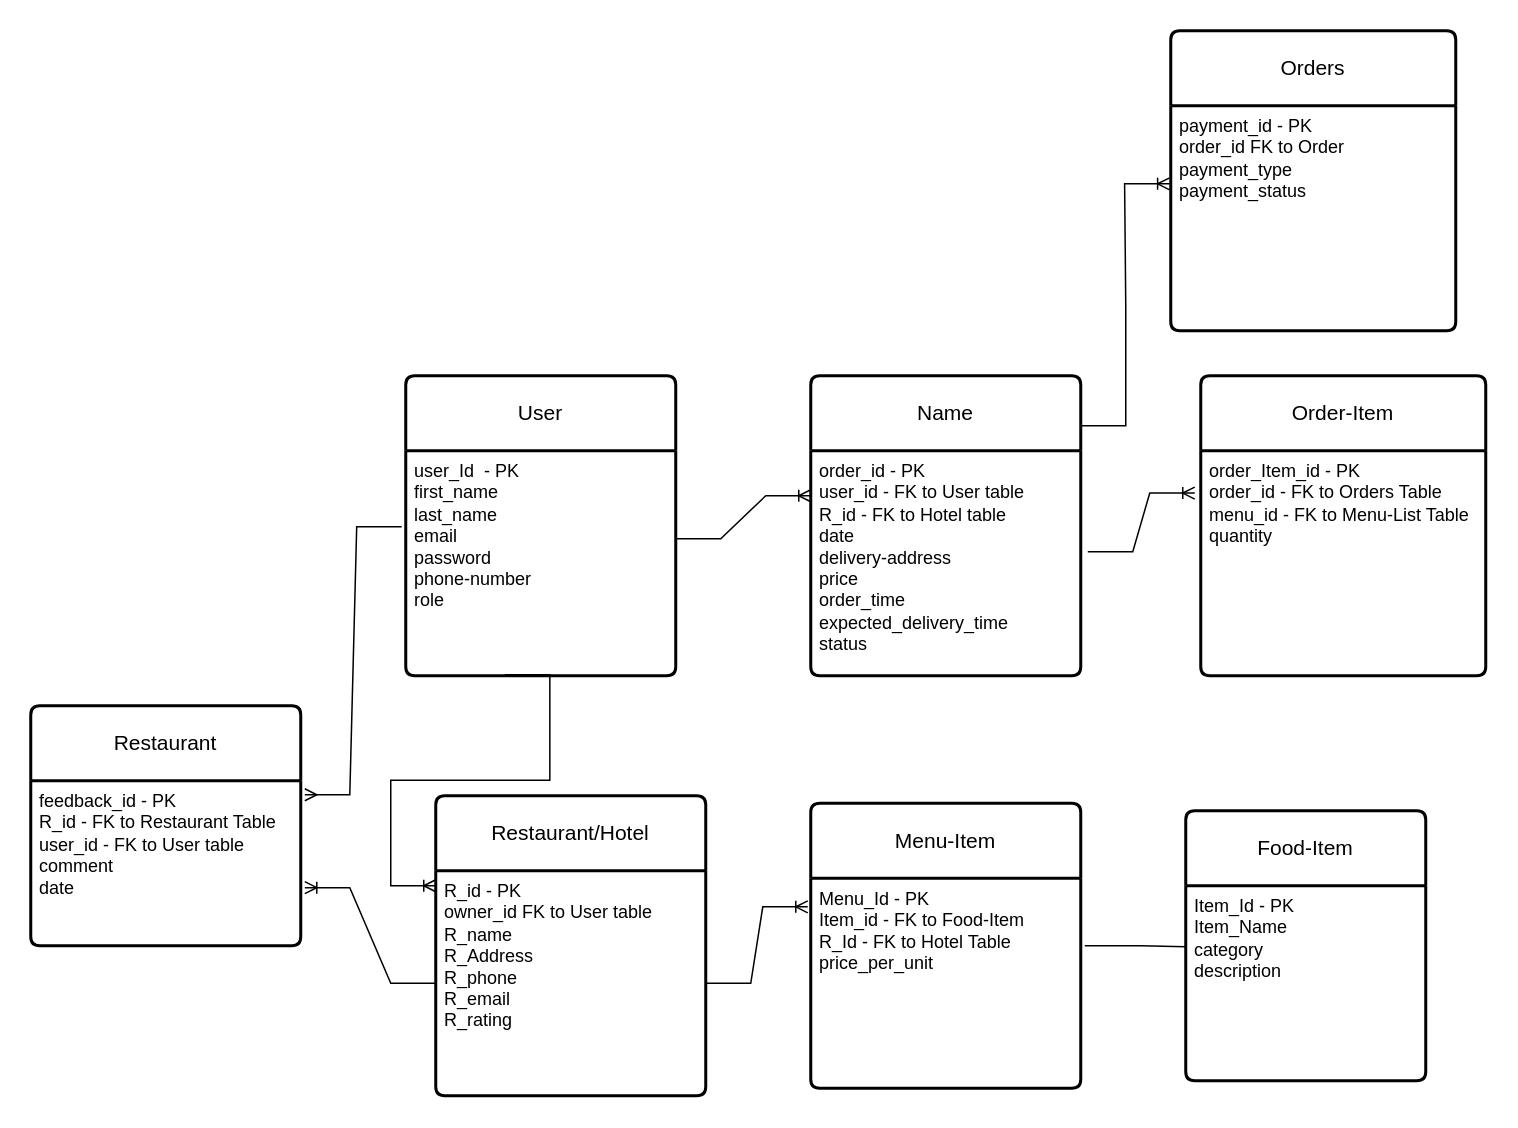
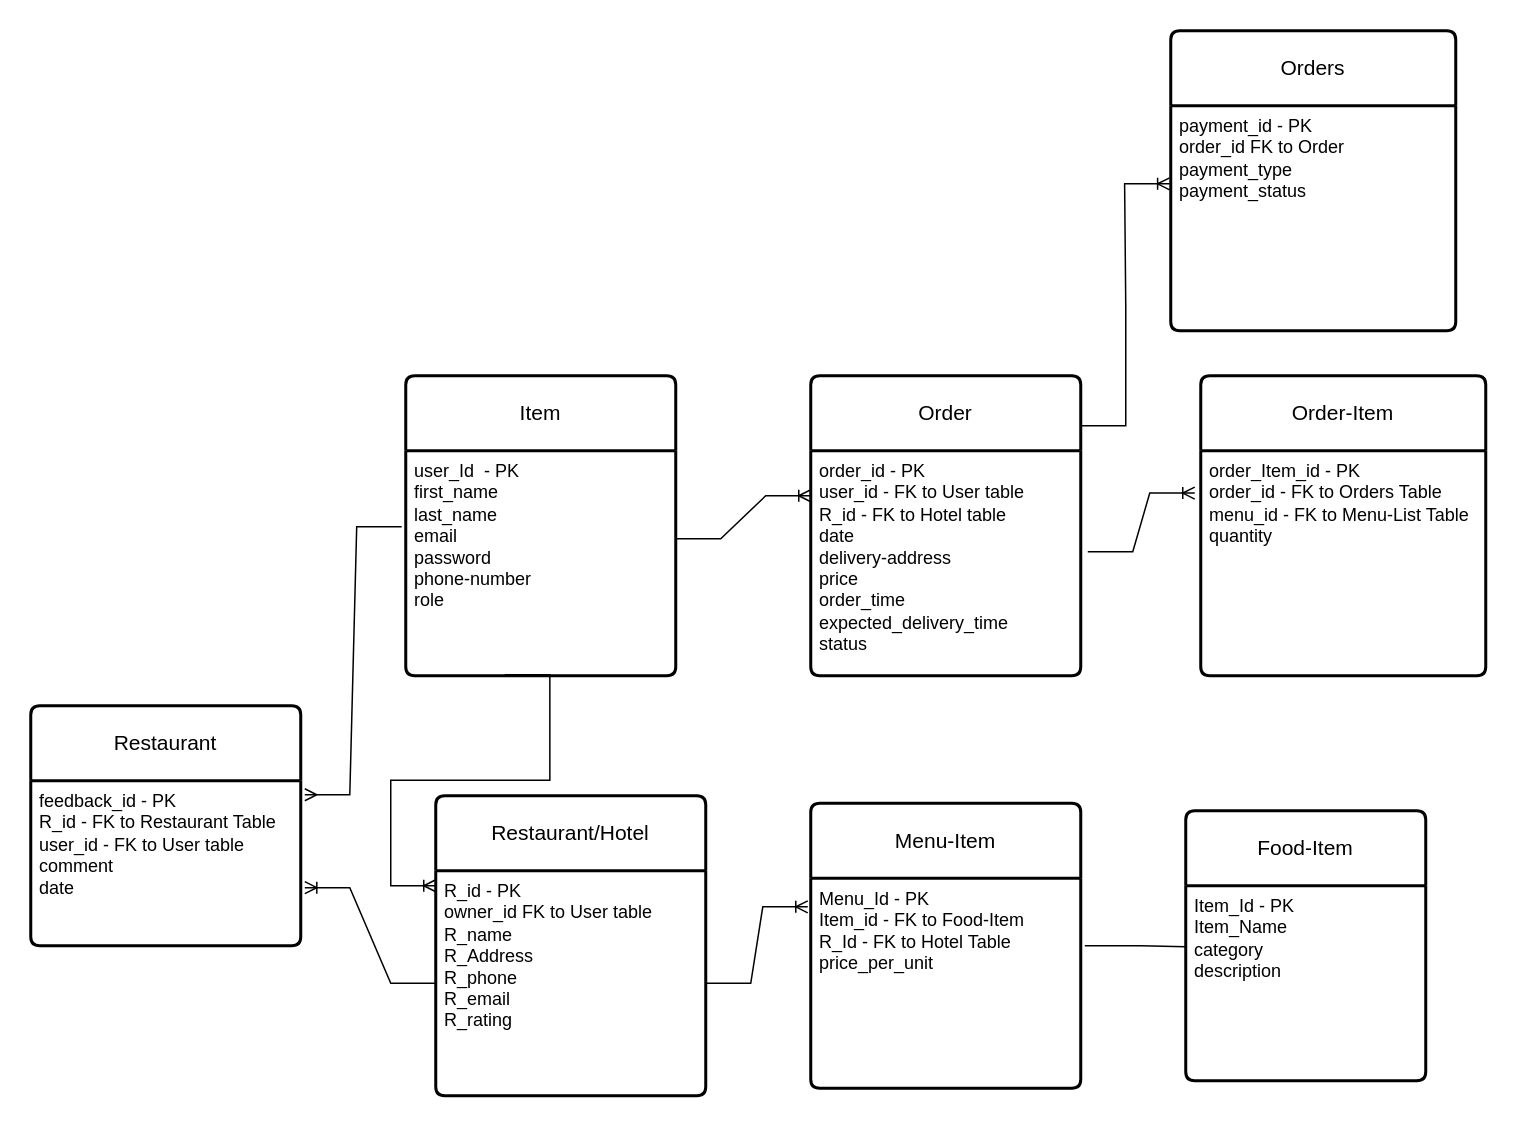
node "User": label "User" -> "Item"
node "Name": label "Name" -> "Order"
